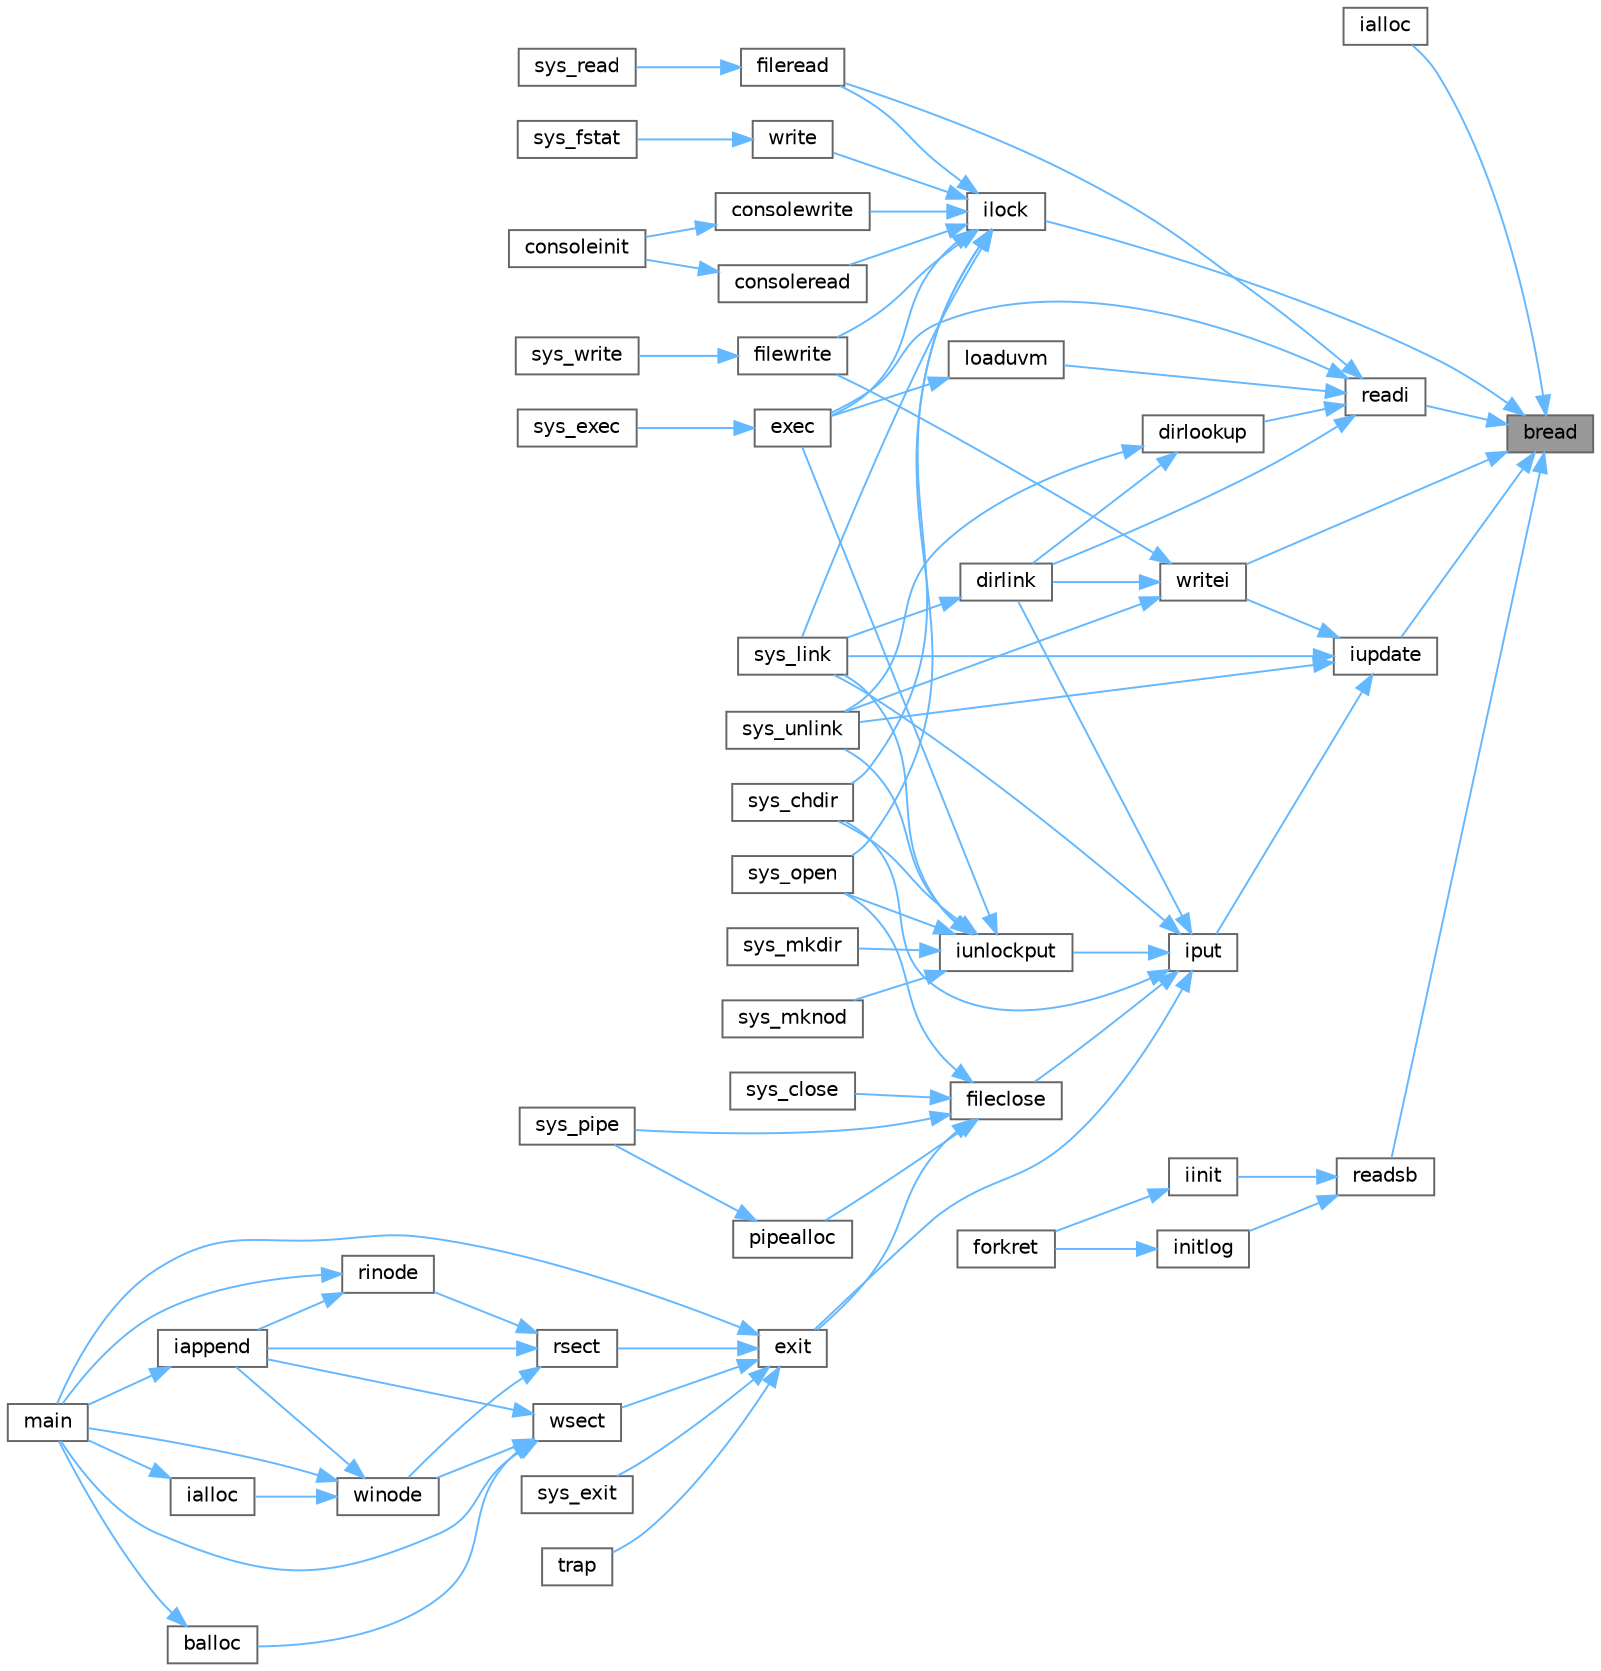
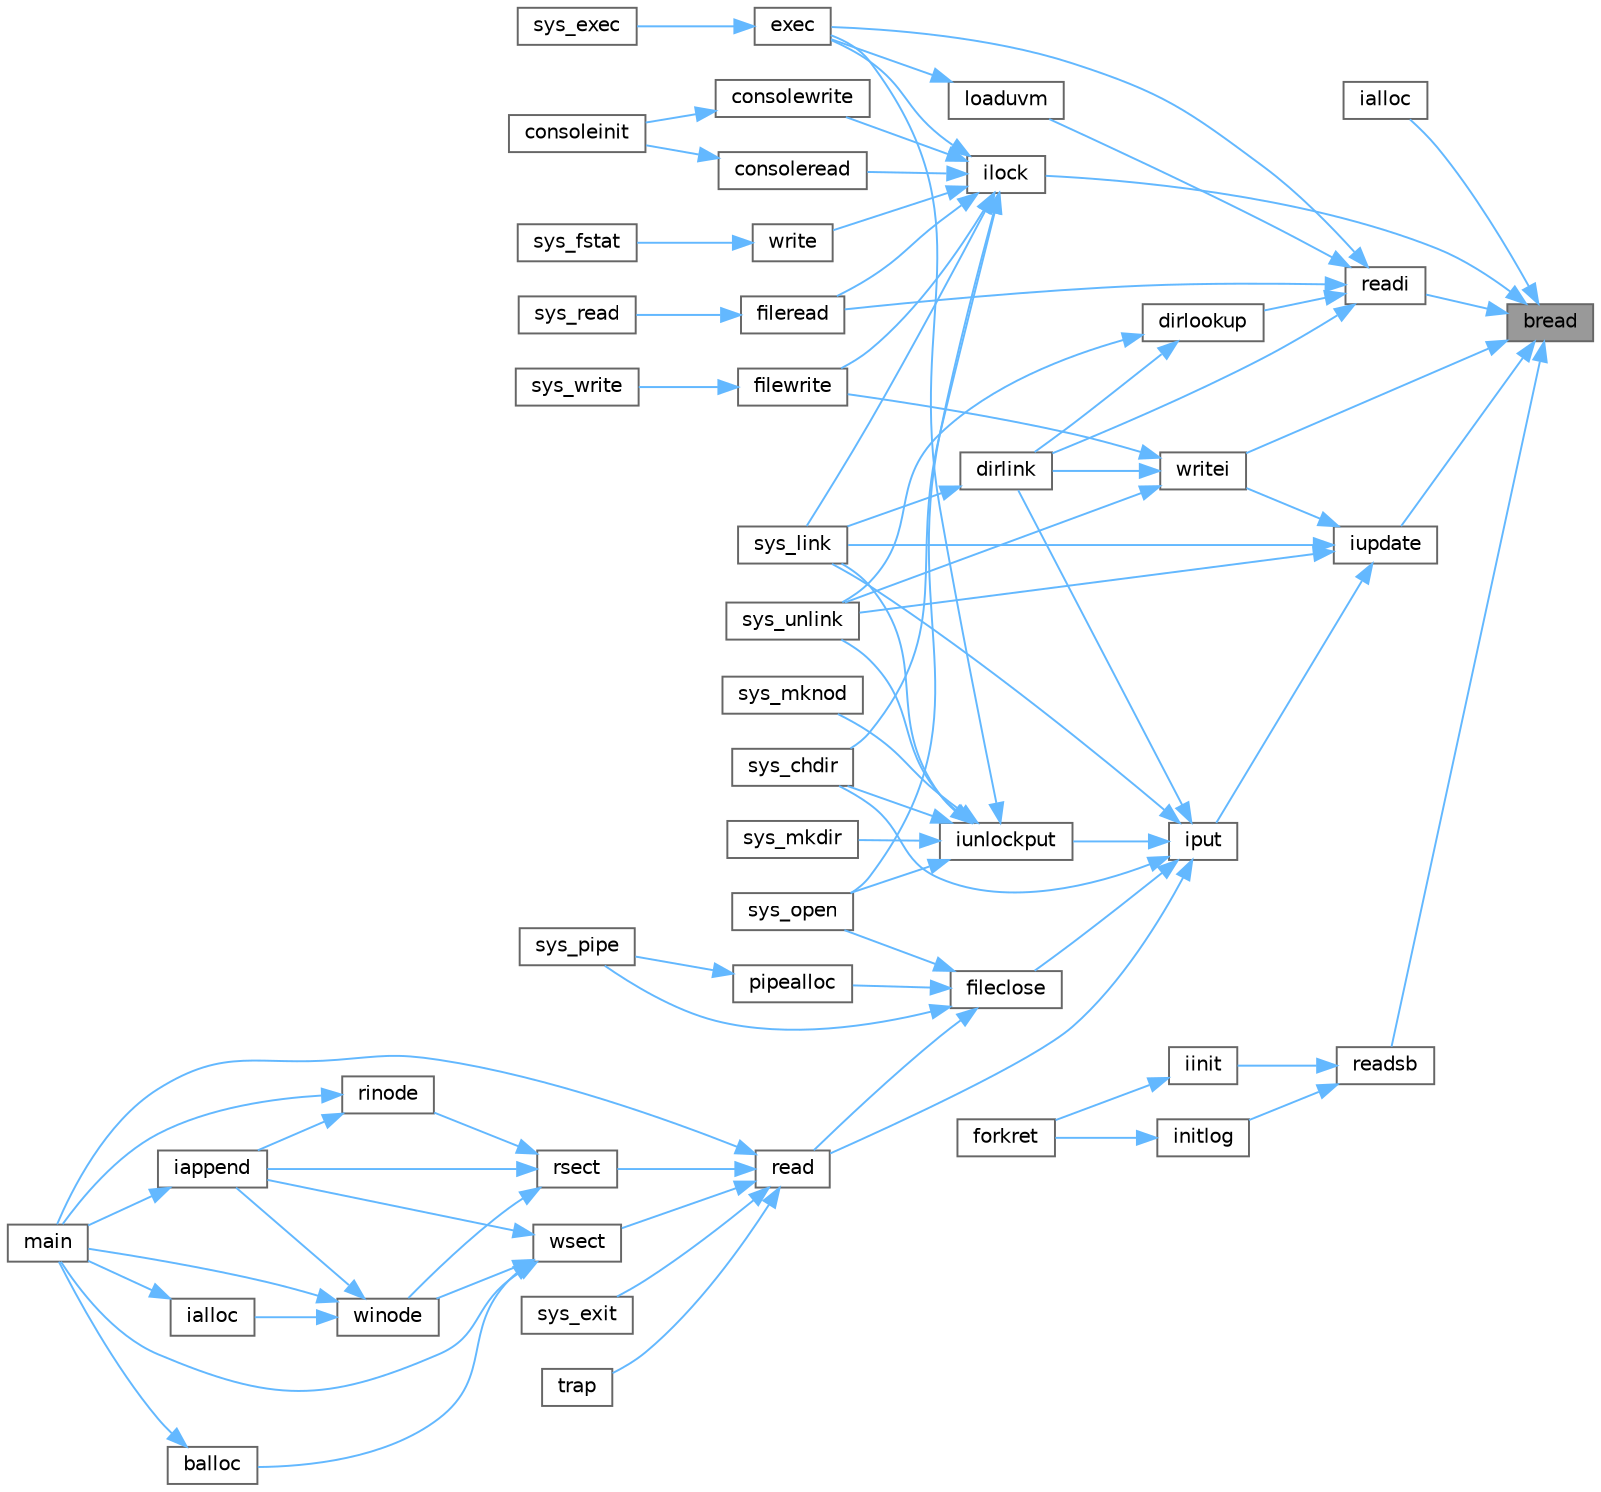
node "sys_close": removed
node "exit": label "exit" -> "read"
